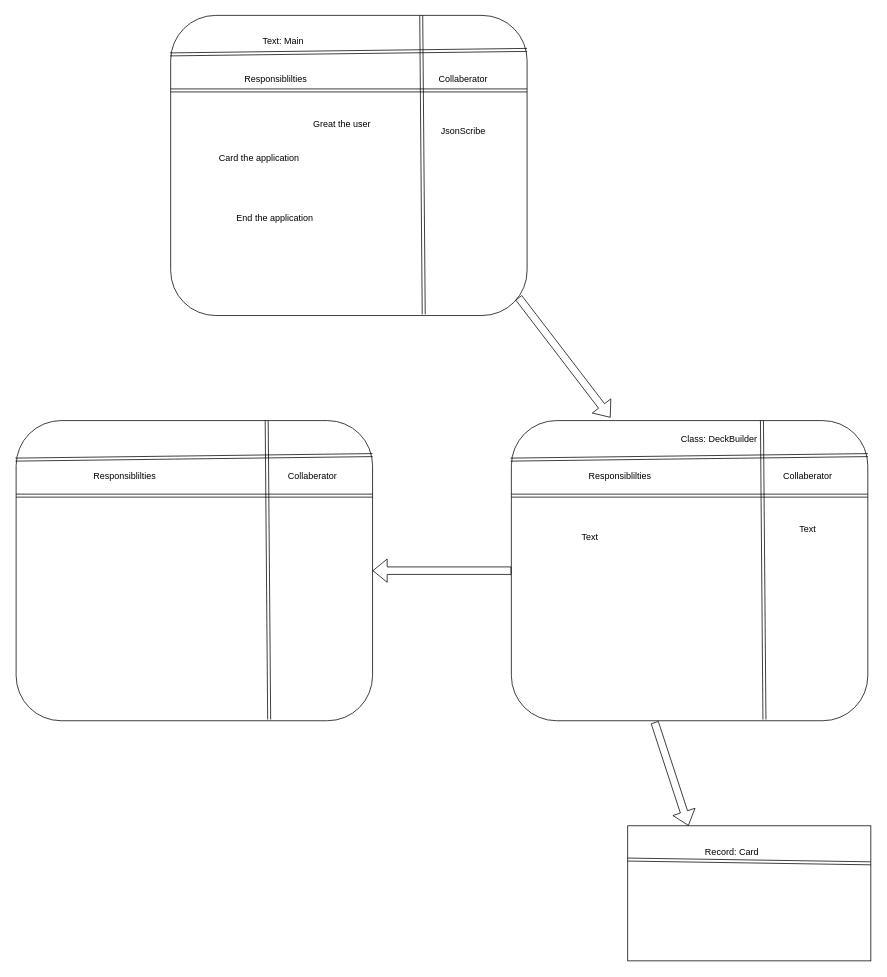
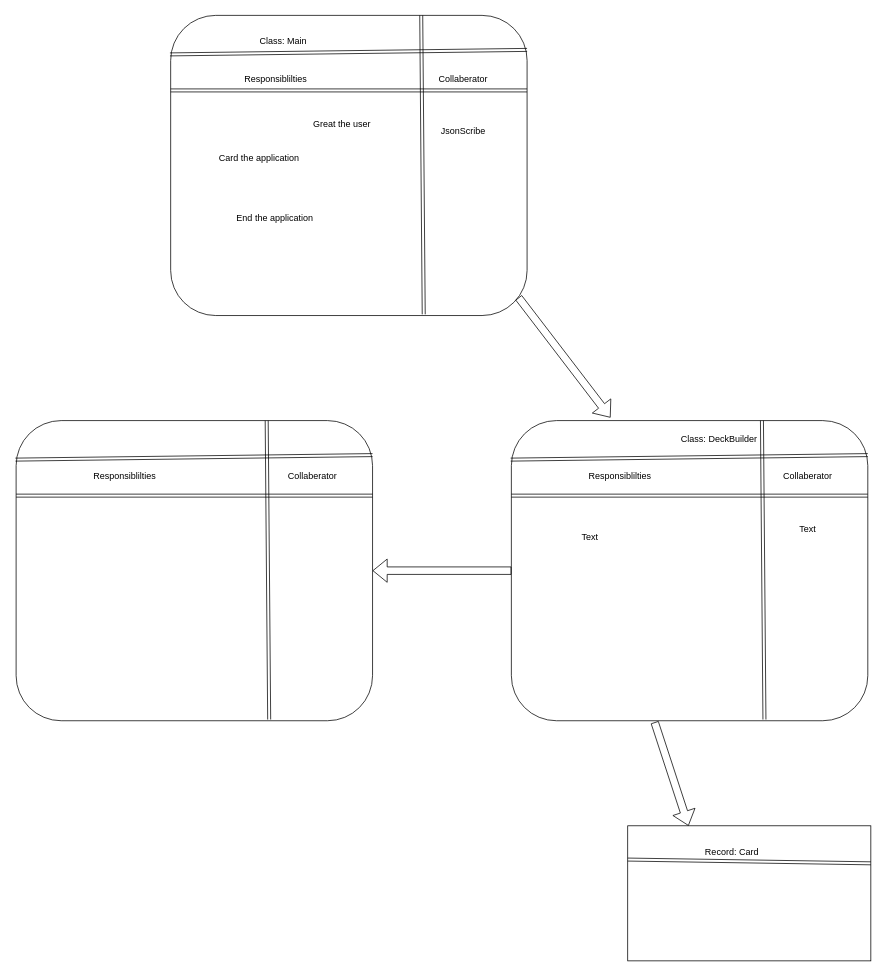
node "Text: Main": label "Text: Main" -> "Class: Main"
